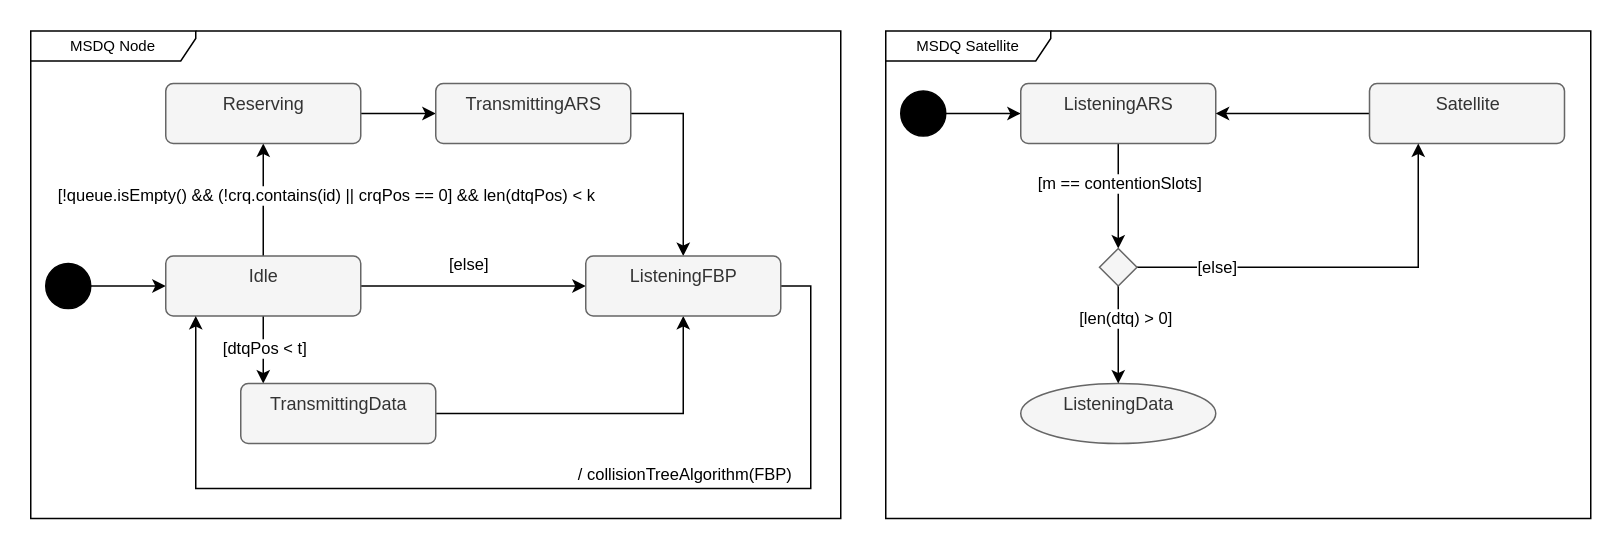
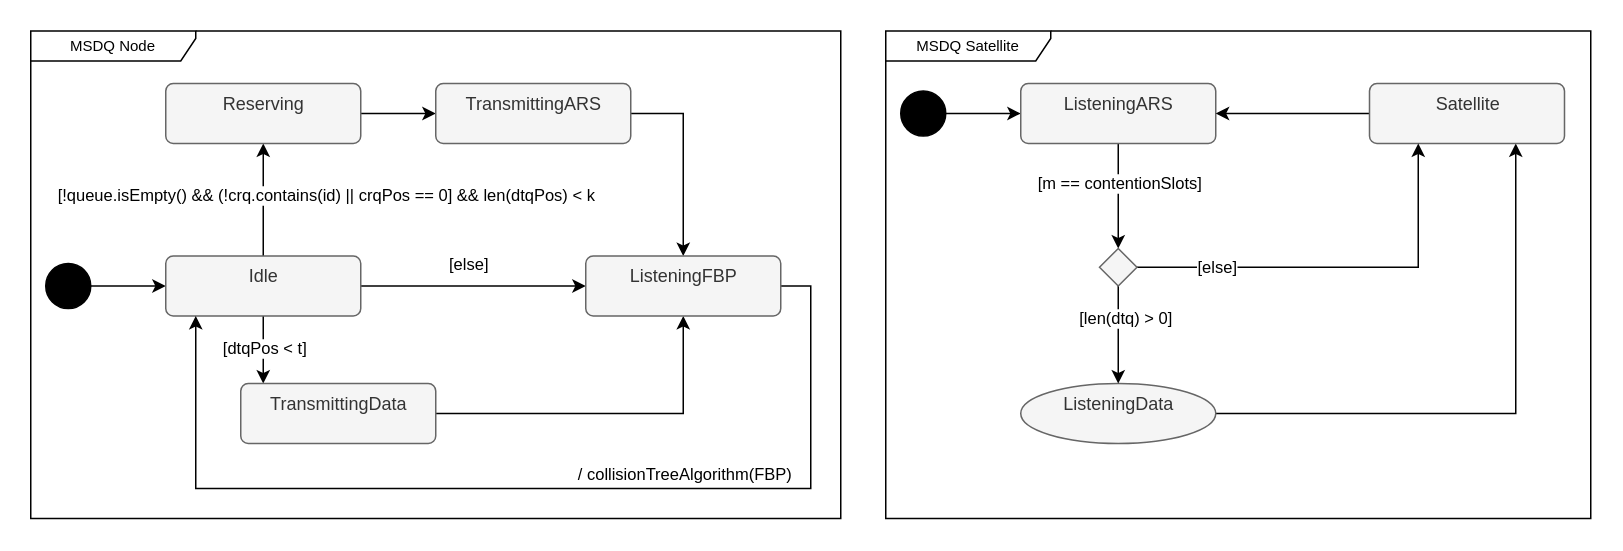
edge "ListeningData" -> "Satellite": added
